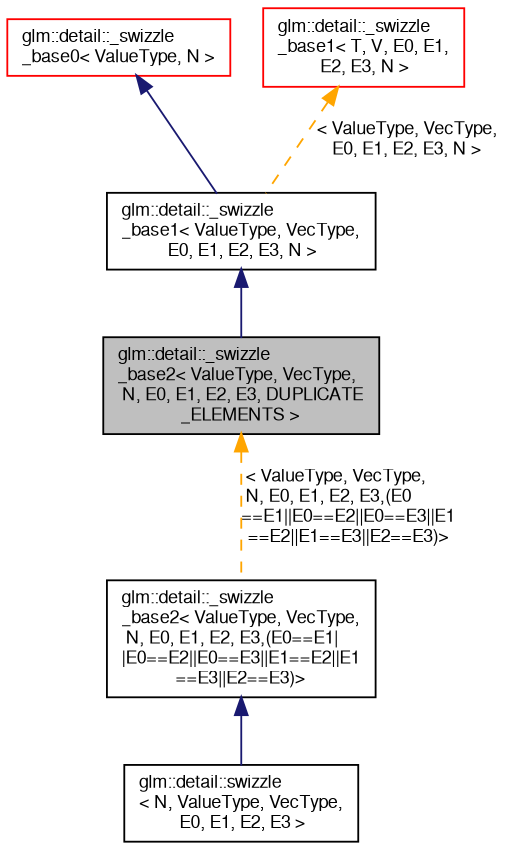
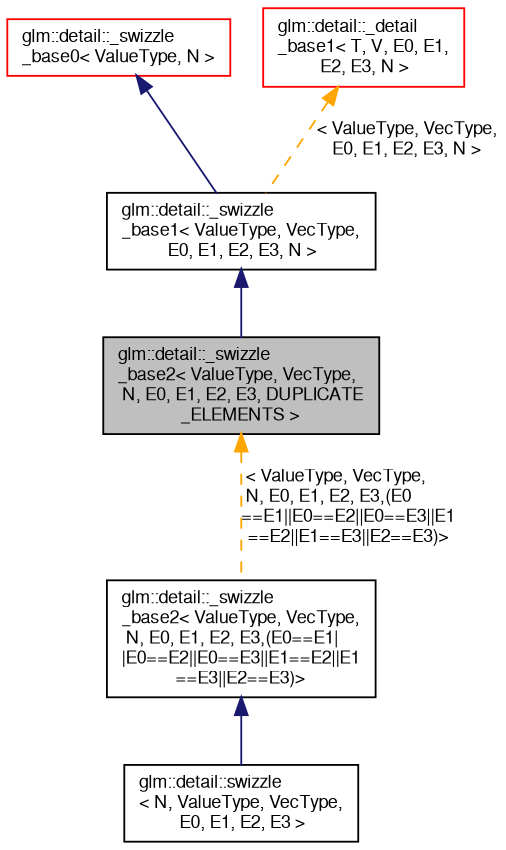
node "glm::detail::_swizzle _base1< T, V, E0, E1, E2, E3, N >": label "glm::detail::_swizzle _base1< T, V, E0, E1, E2, E3, N >" -> "glm::detail::_detail _base1< T, V, E0, E1, E2, E3, N >"
